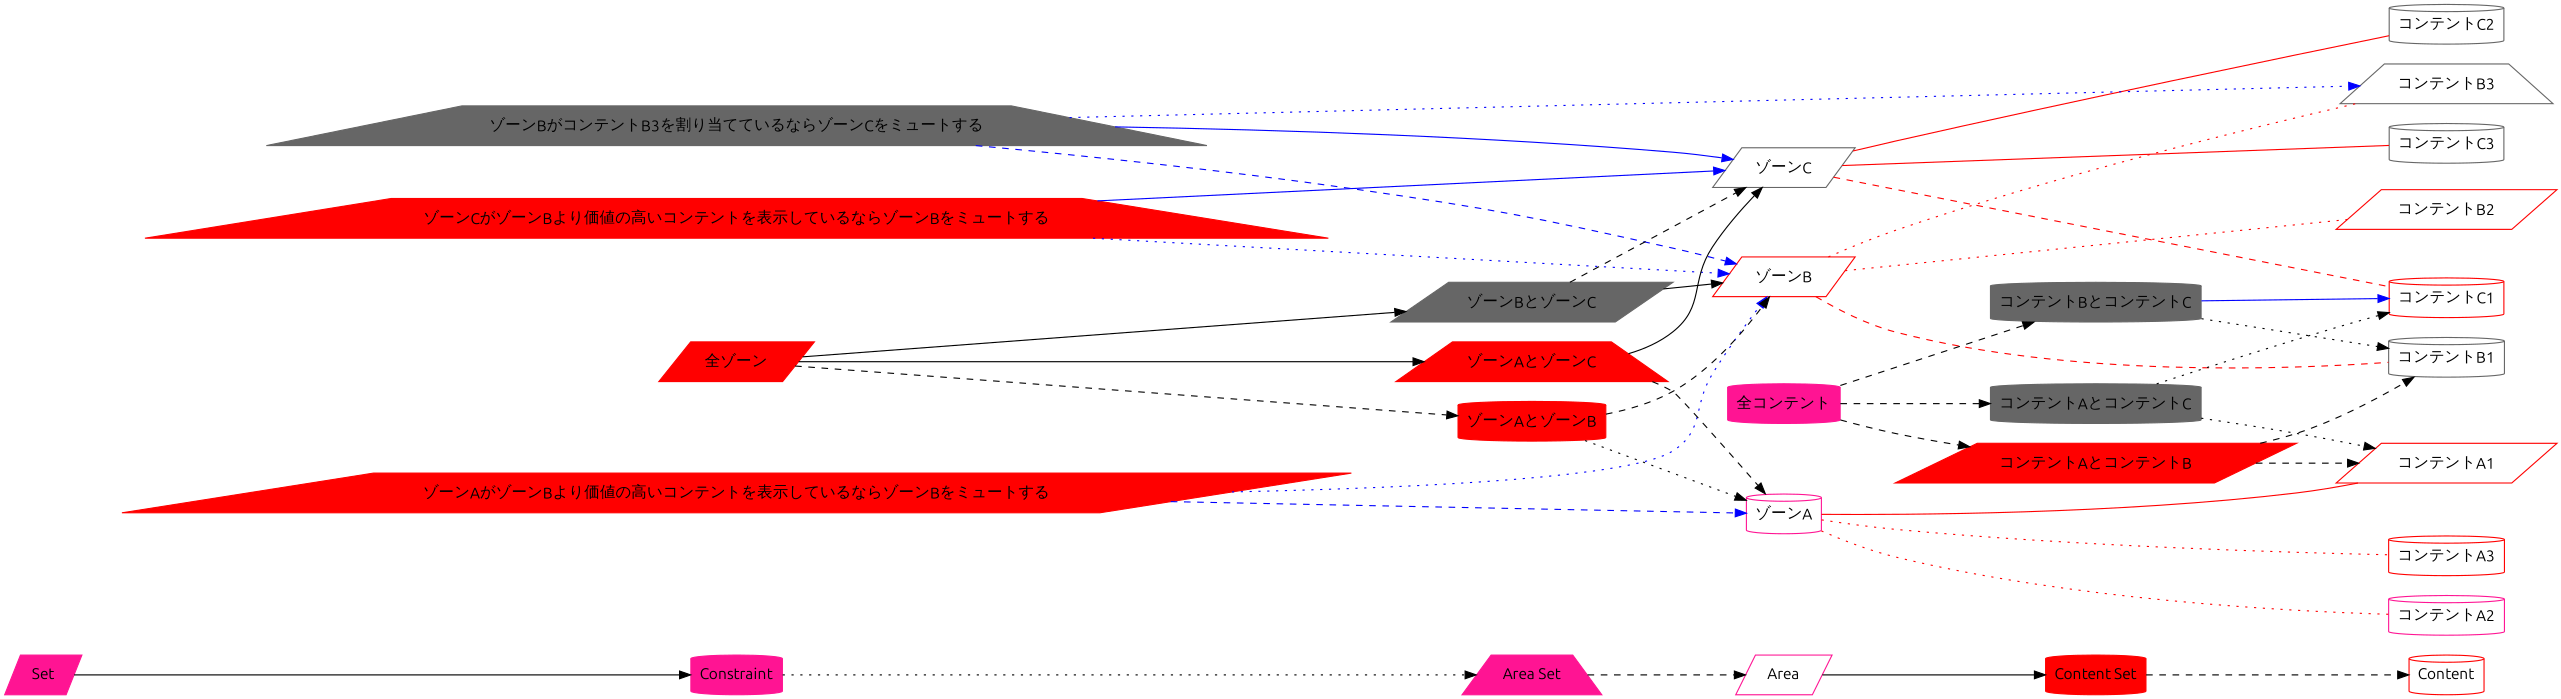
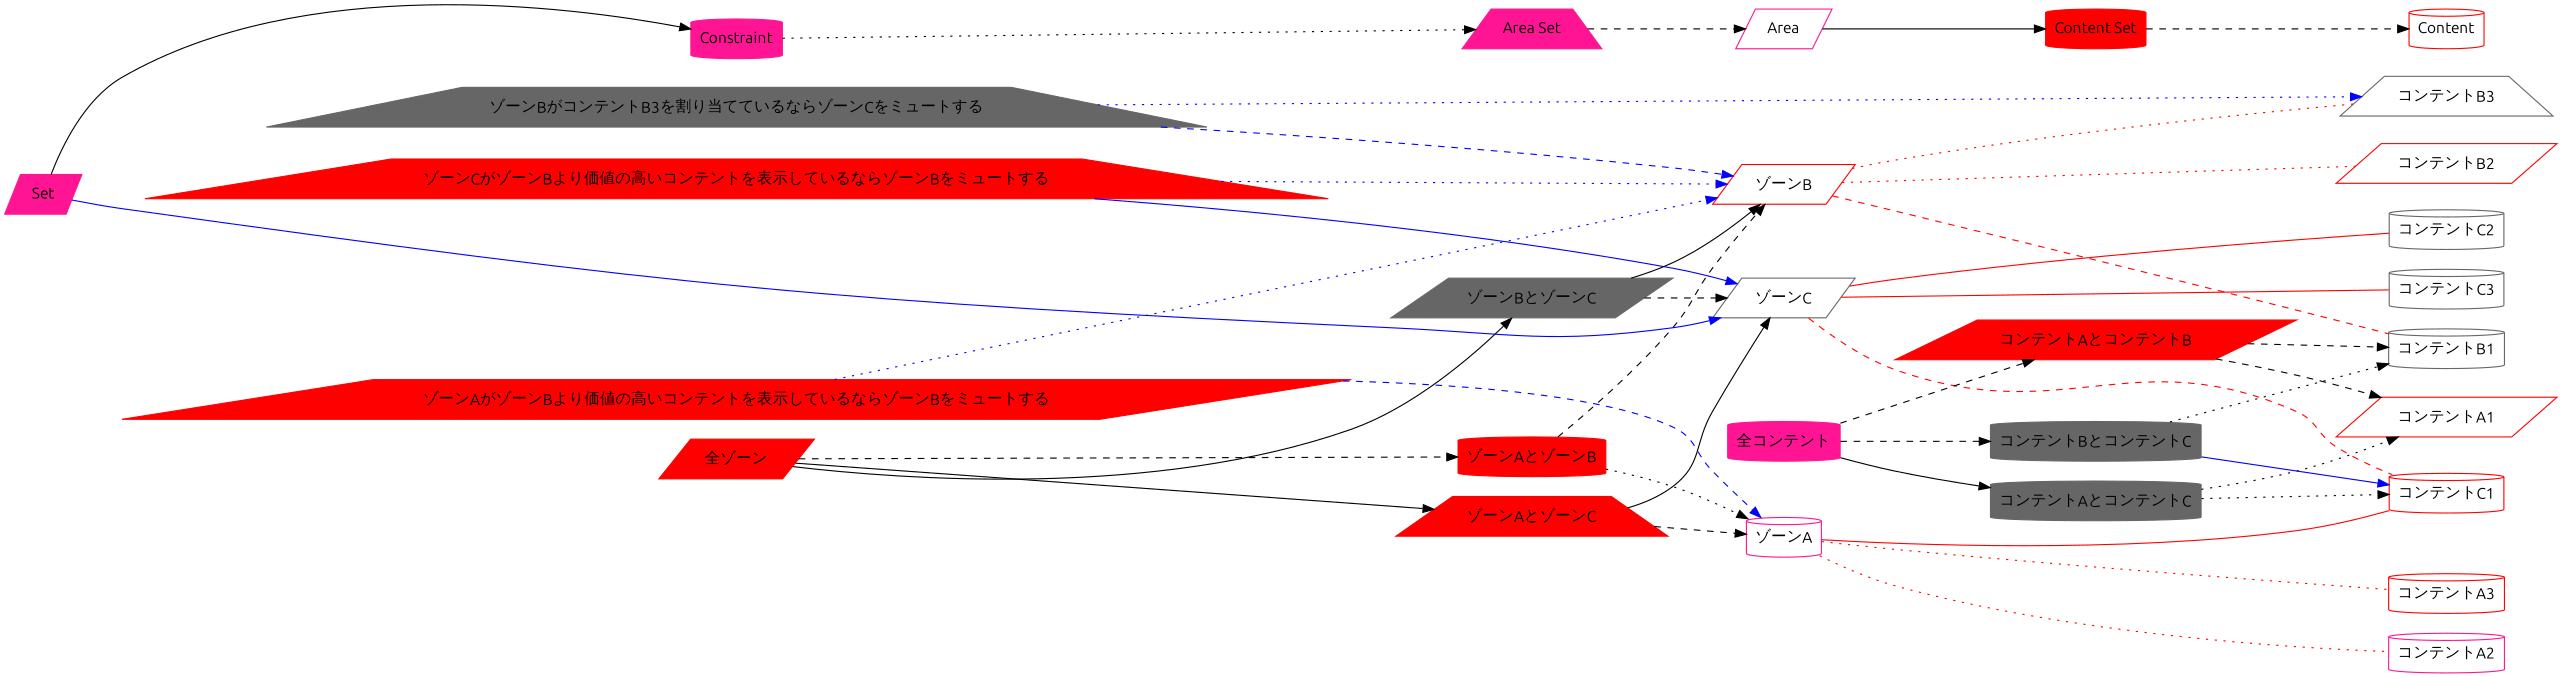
edge "ゾーンBがコンテントB3を割り当てているならゾーンCをミュートする" -> "ゾーンC": now "Set" -> "ゾーンC"
edge "全コンテント" -> "コンテントAとコンテントC": style dashed -> solid
edge "コンテントA1" -- "ゾーンA": now "コンテントC1" -- "ゾーンA"
